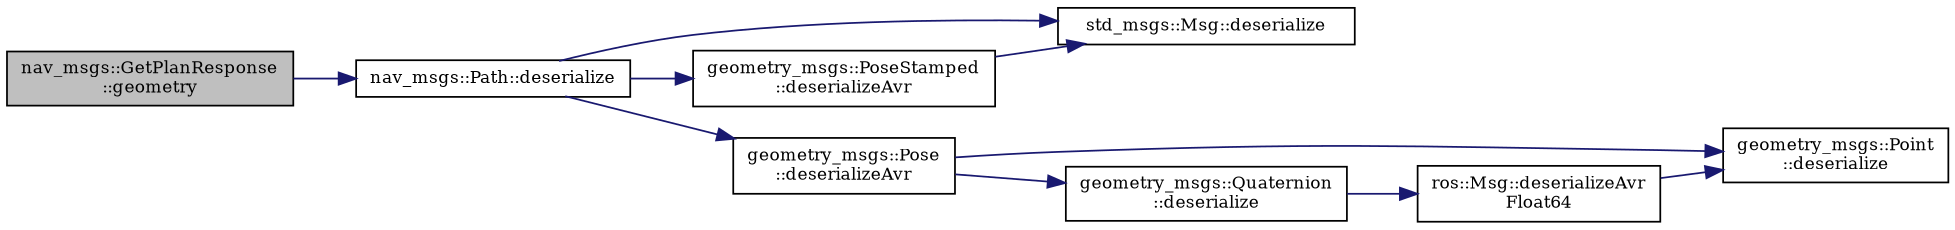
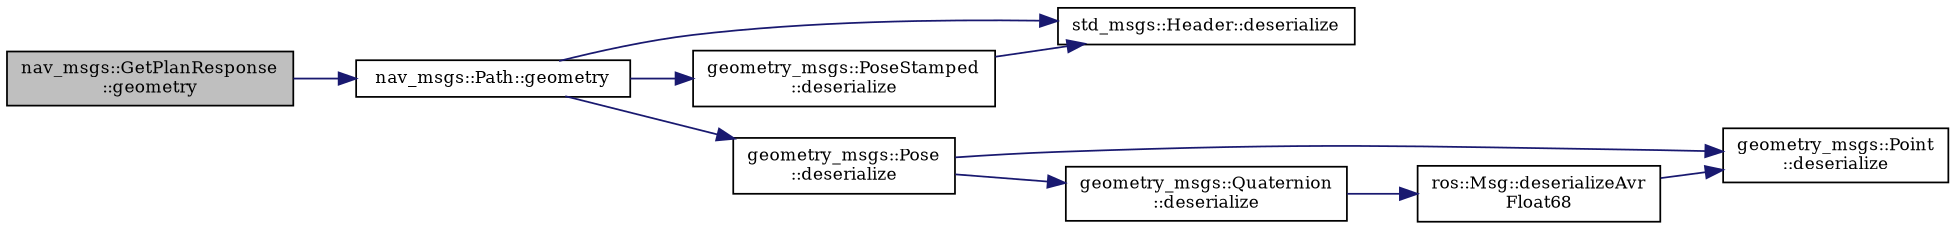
node "std_msgs::Msg::deserialize": label "std_msgs::Msg::deserialize" -> "std_msgs::Header::deserialize"
node "nav_msgs::Path::deserialize": label "nav_msgs::Path::deserialize" -> "nav_msgs::Path::geometry"
node "geometry_msgs::PoseStamped ::deserializeAvr": label "geometry_msgs::PoseStamped ::deserializeAvr" -> "geometry_msgs::PoseStamped ::deserialize"
node "geometry_msgs::Pose ::deserializeAvr": label "geometry_msgs::Pose ::deserializeAvr" -> "geometry_msgs::Pose ::deserialize"
node "ros::Msg::deserializeAvr Float64": label "ros::Msg::deserializeAvr Float64" -> "ros::Msg::deserializeAvr Float68"
